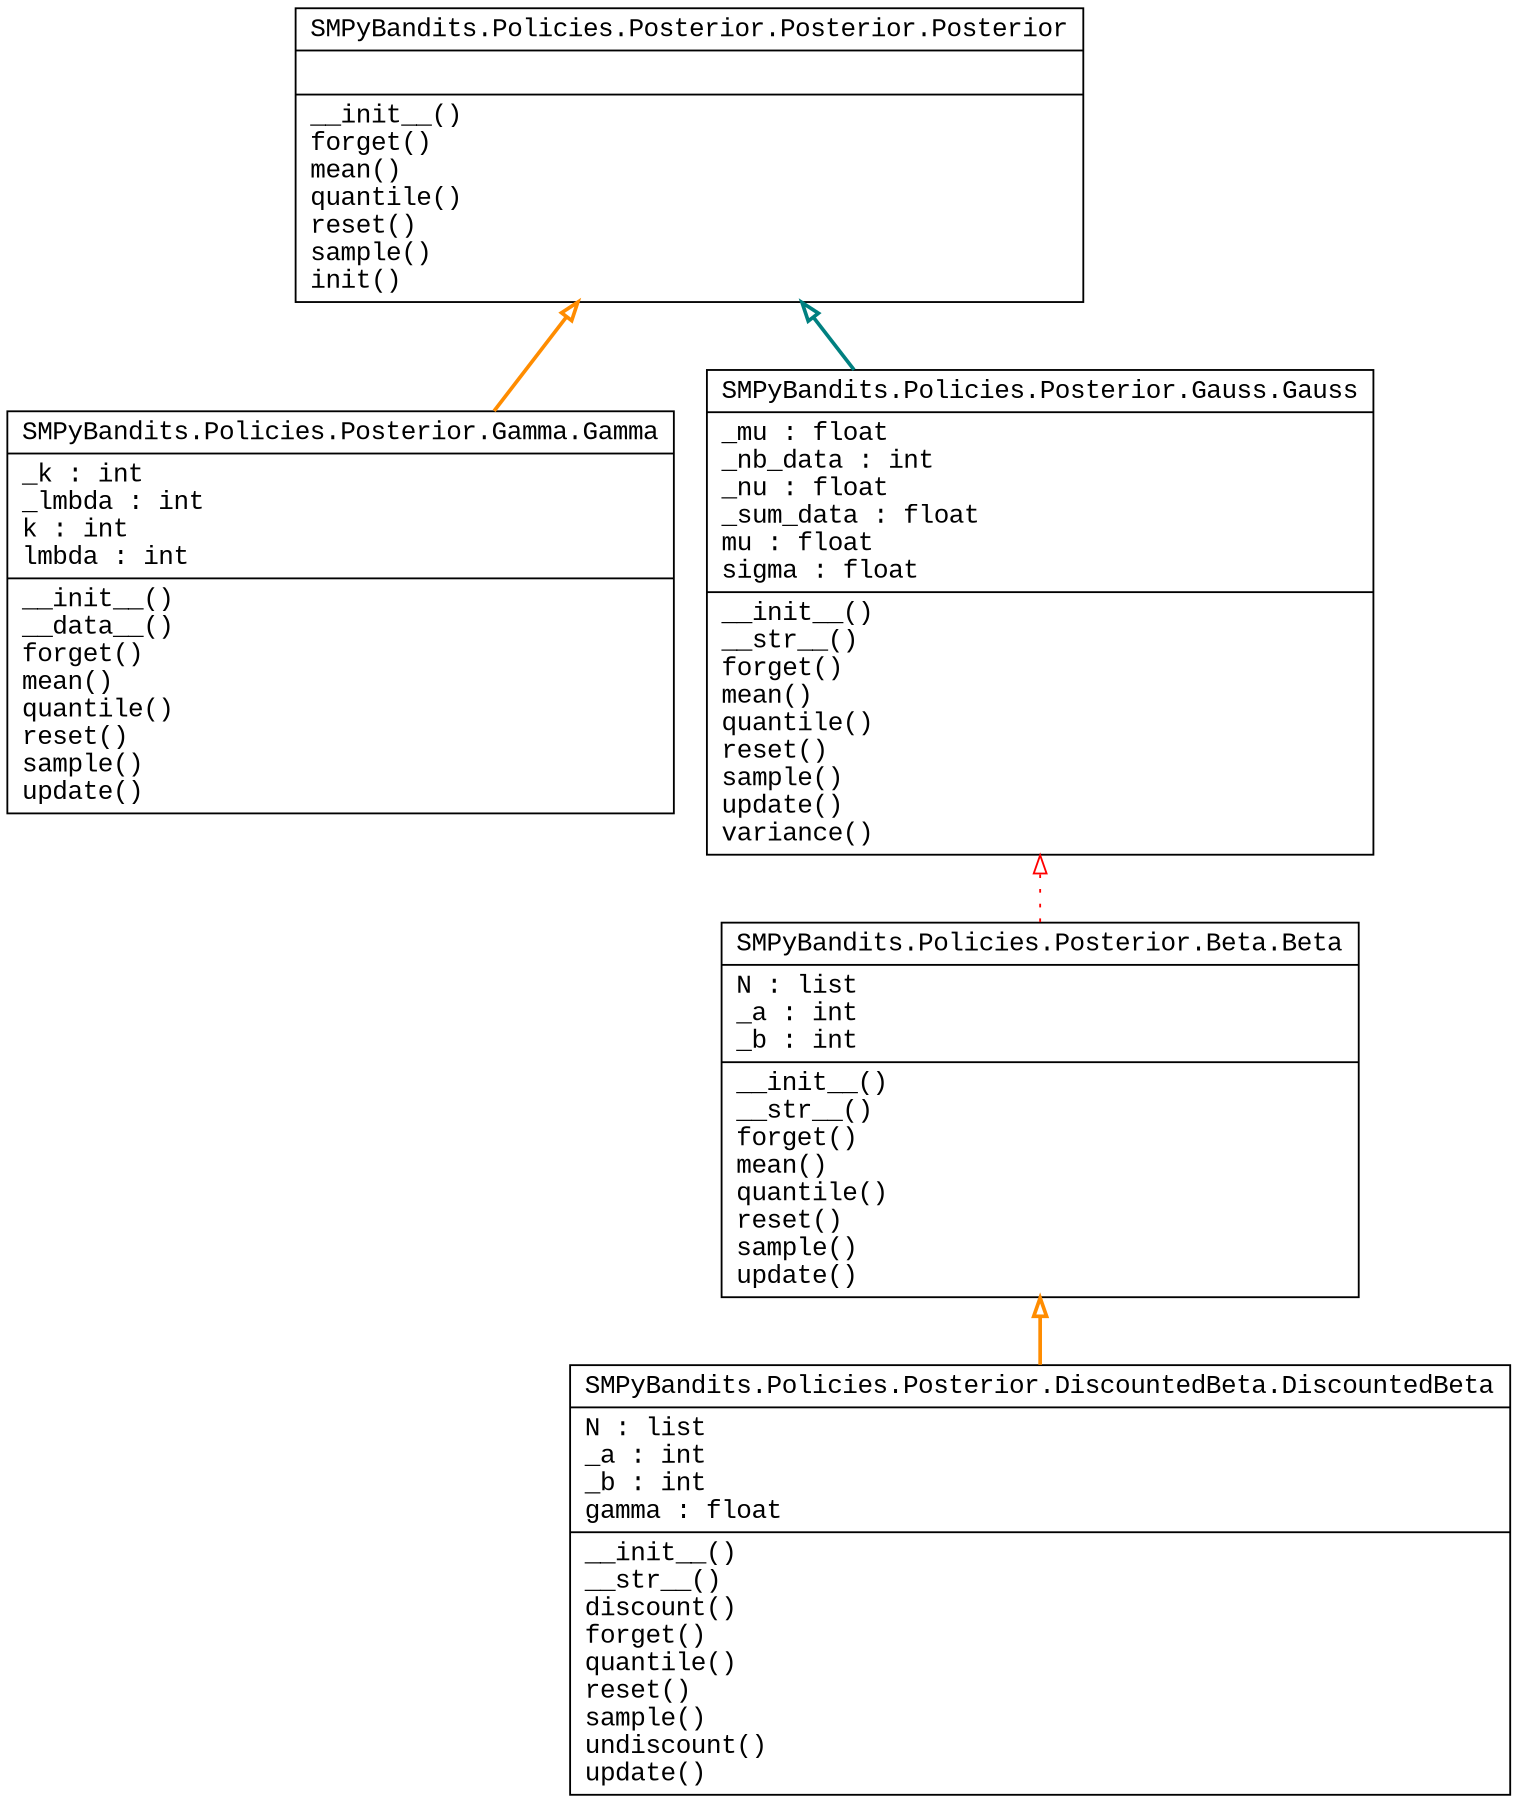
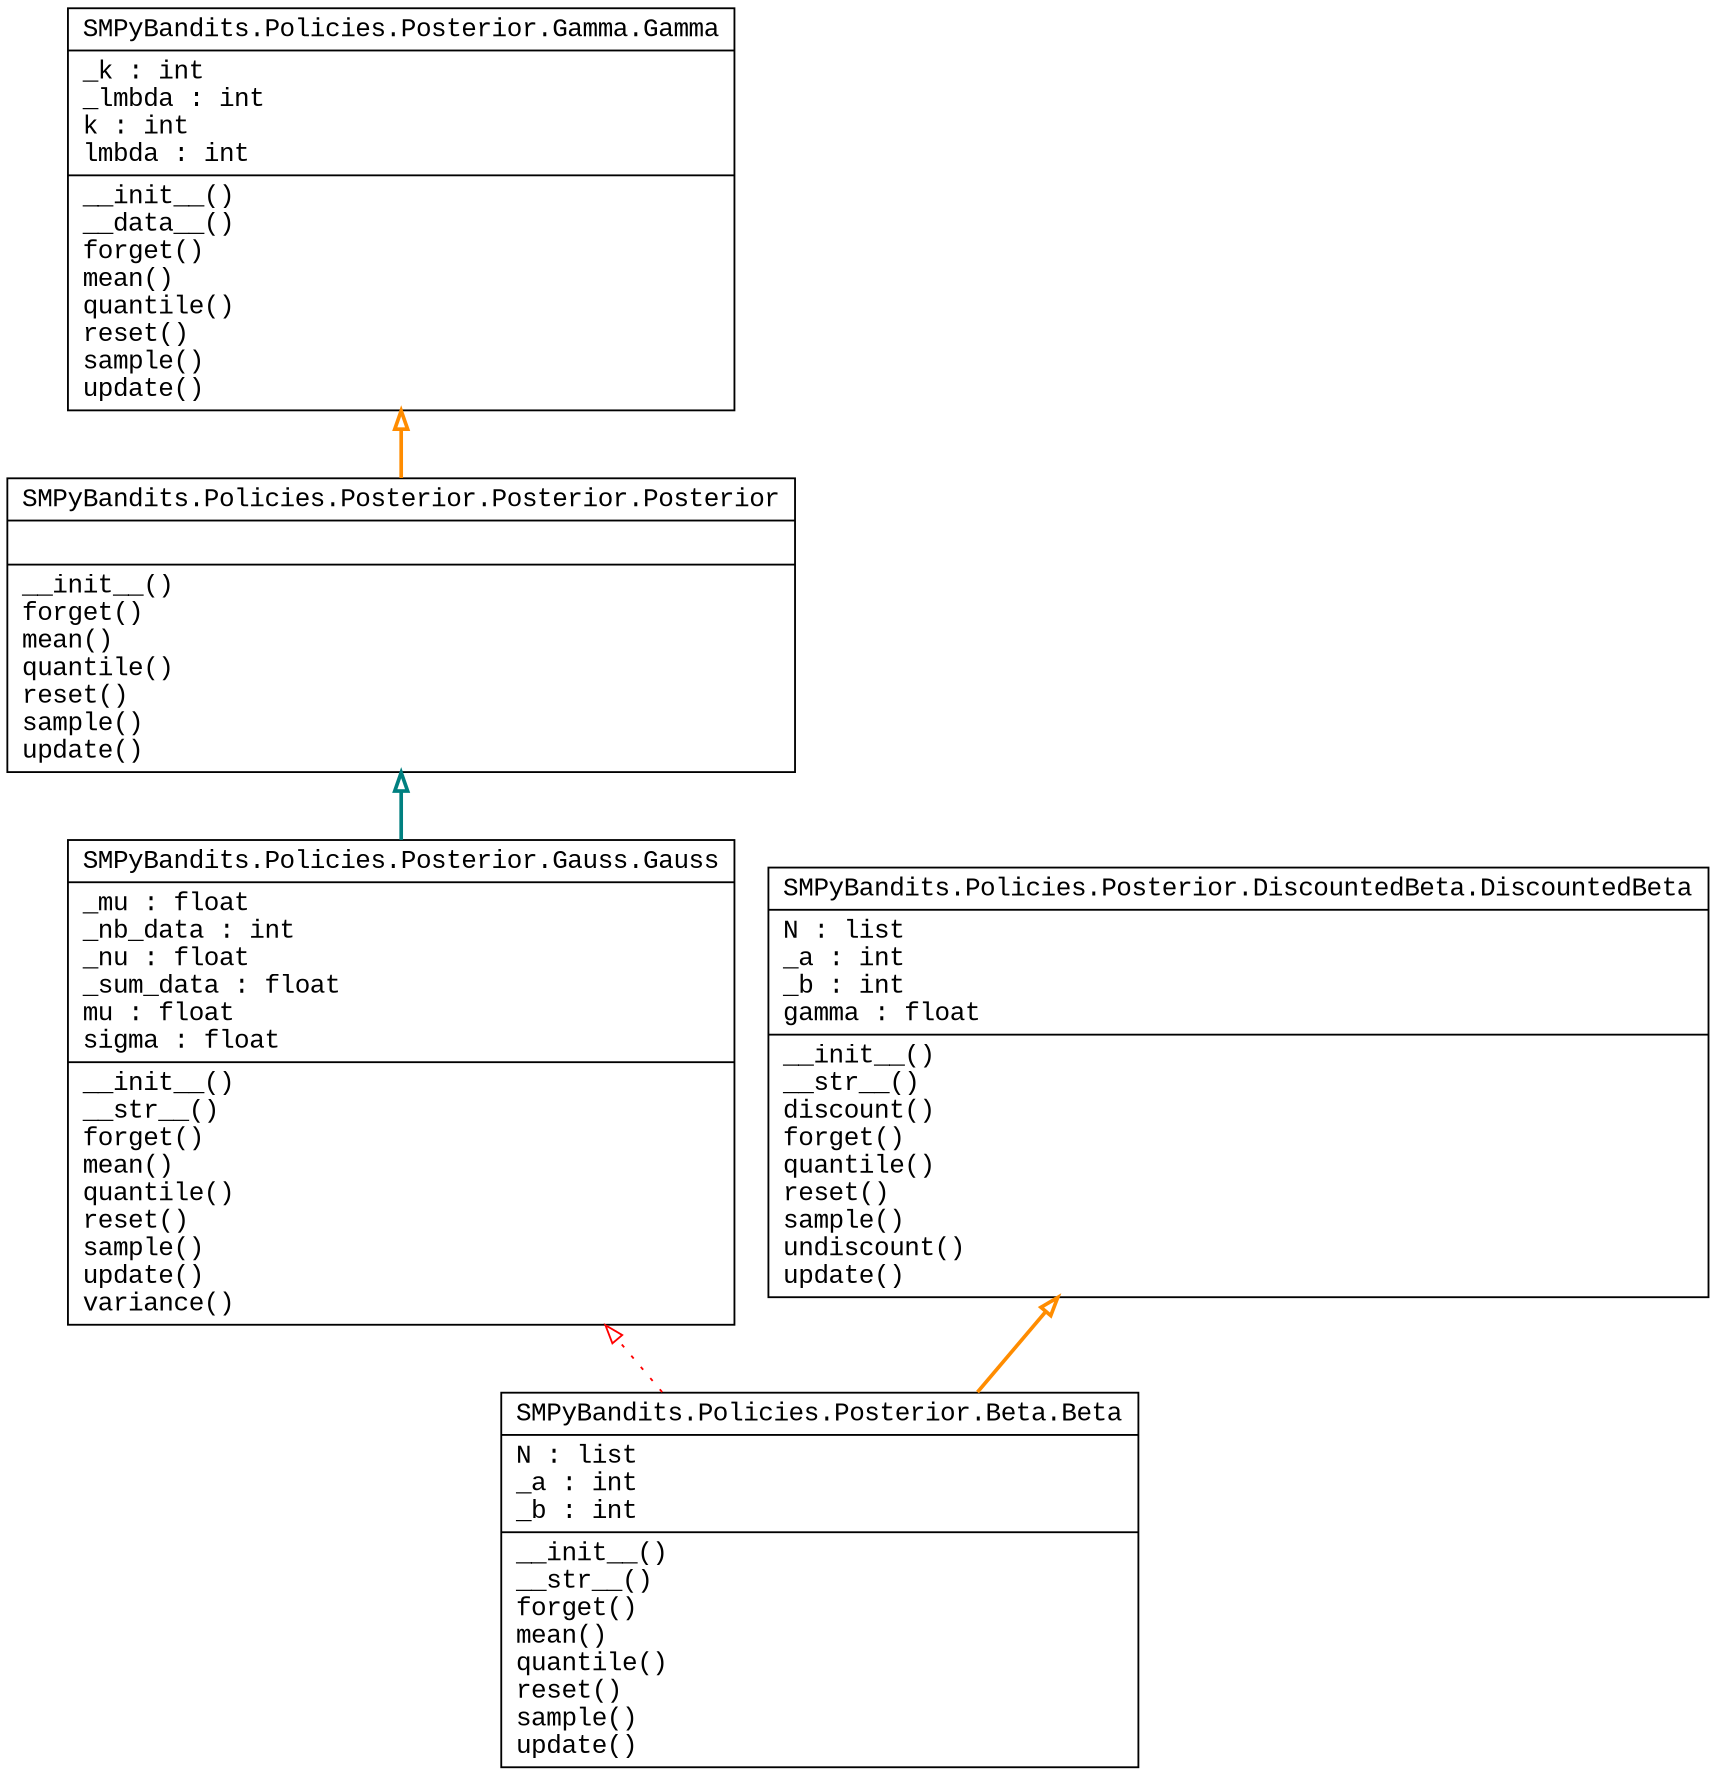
node "SMPyBandits.Policies.Posterior.Posterior.Posterior": text "init()" -> "update()"
edge "SMPyBandits.Policies.Posterior.Gamma.Gamma" -> "SMPyBandits.Policies.Posterior.Posterior.Posterior": reversed
edge "SMPyBandits.Policies.Posterior.DiscountedBeta.DiscountedBeta" -> "SMPyBandits.Policies.Posterior.Beta.Beta": reversed
